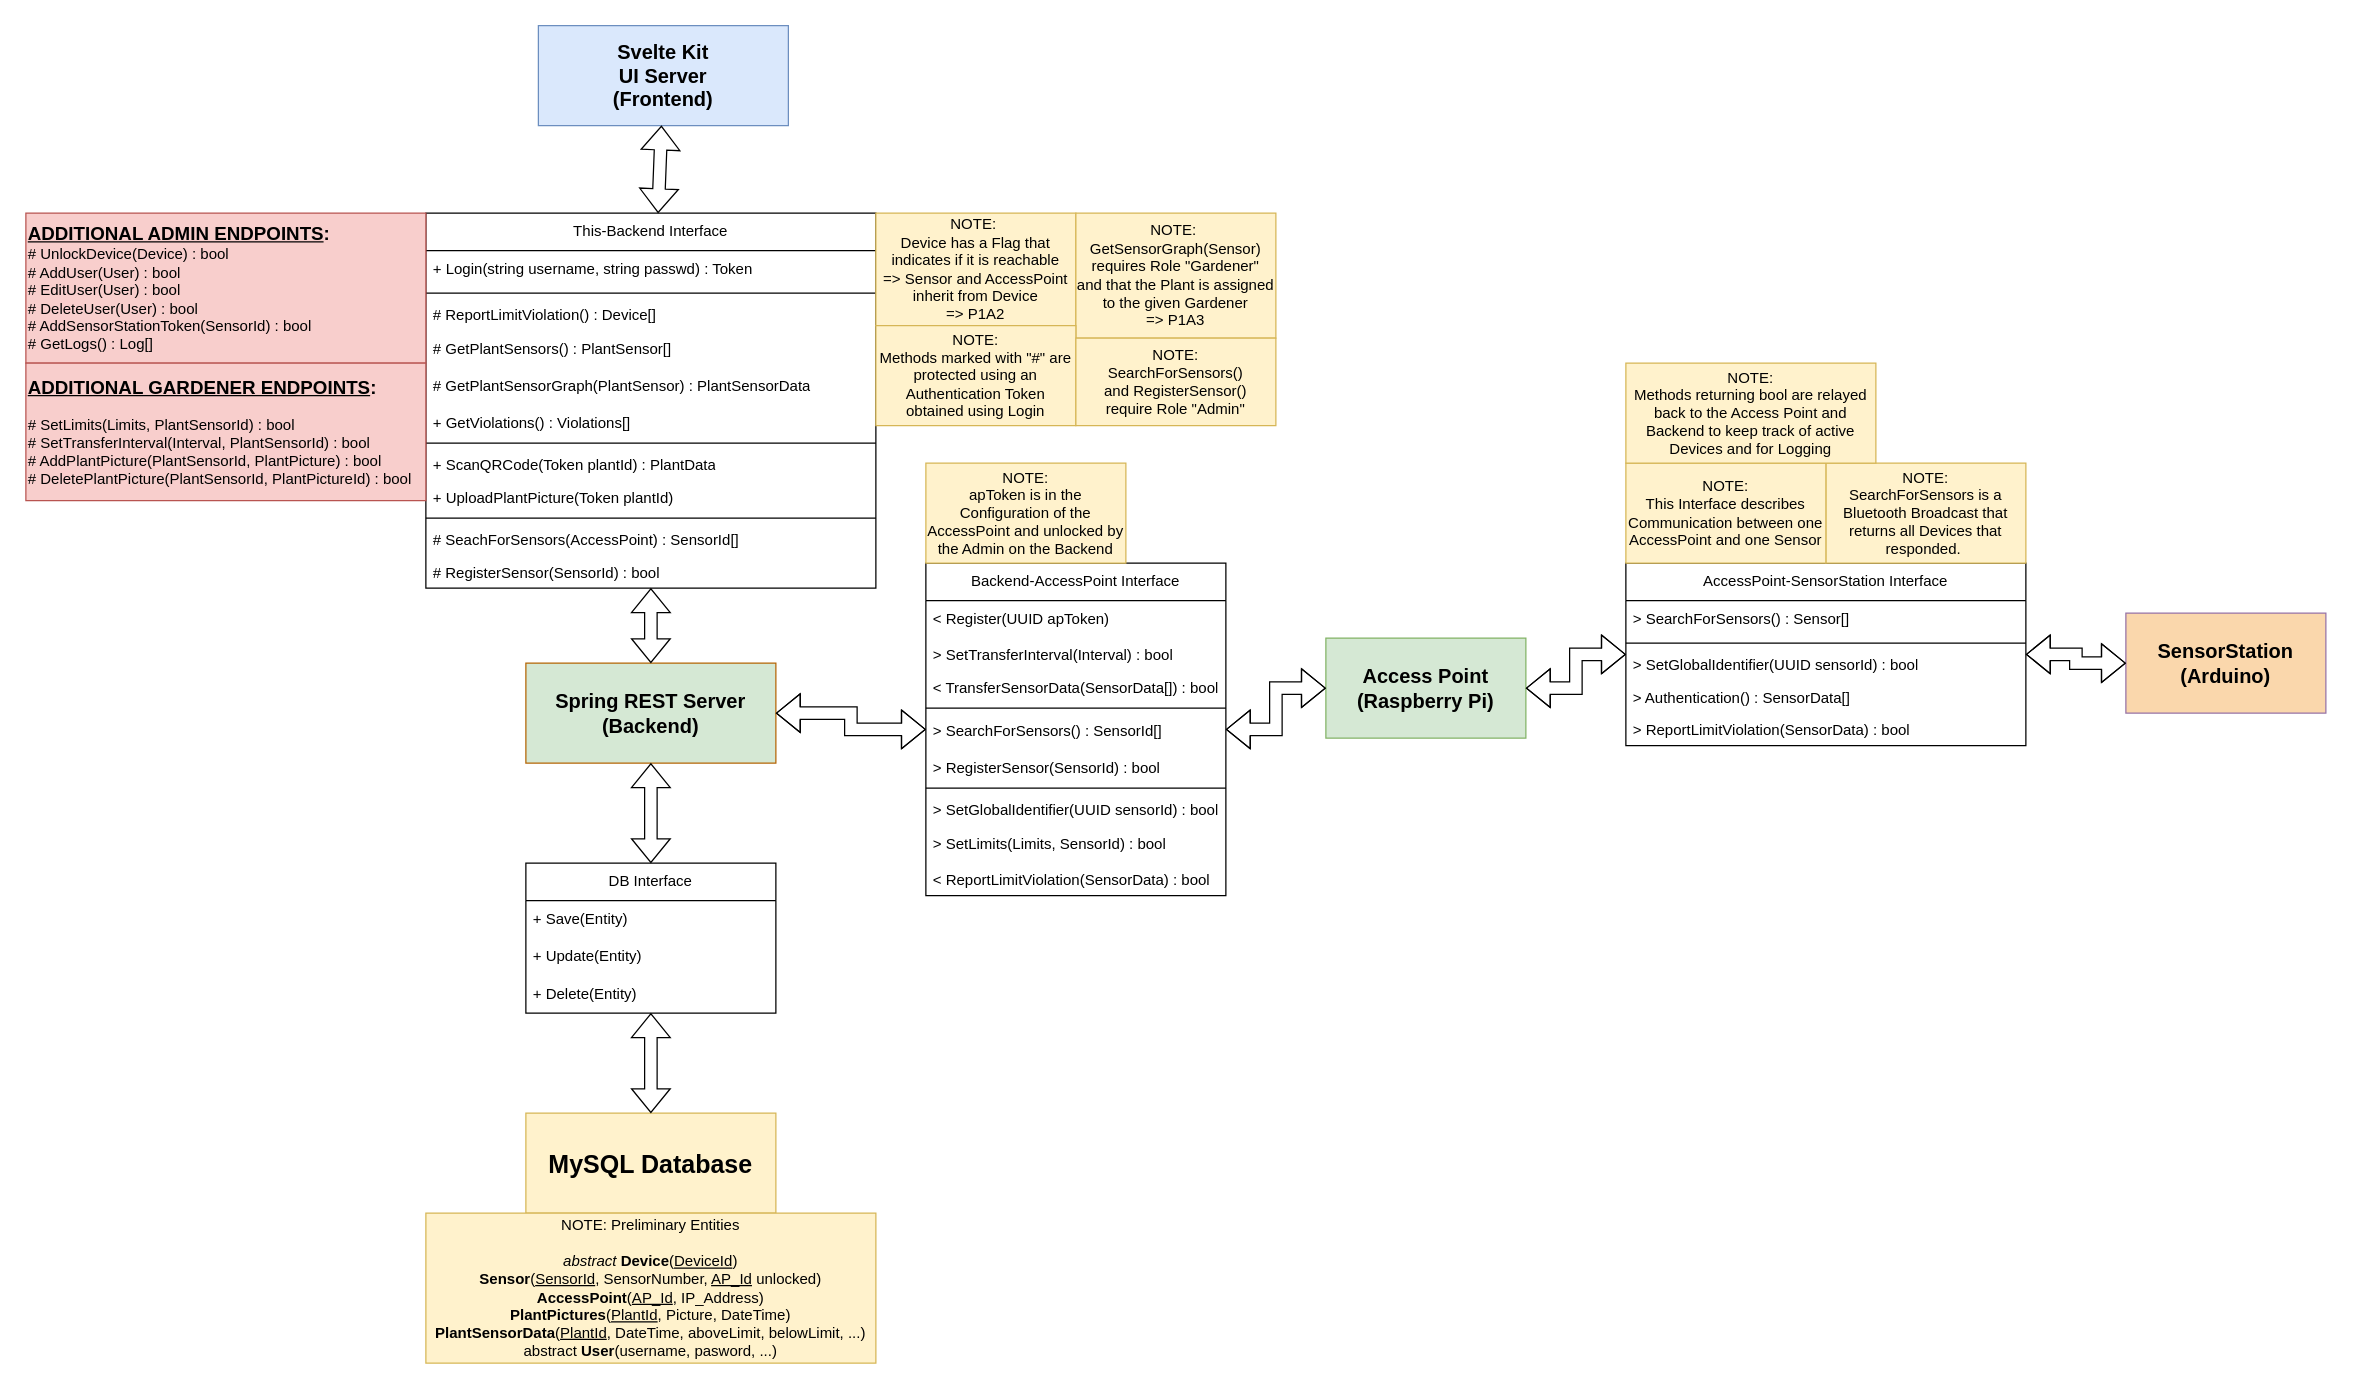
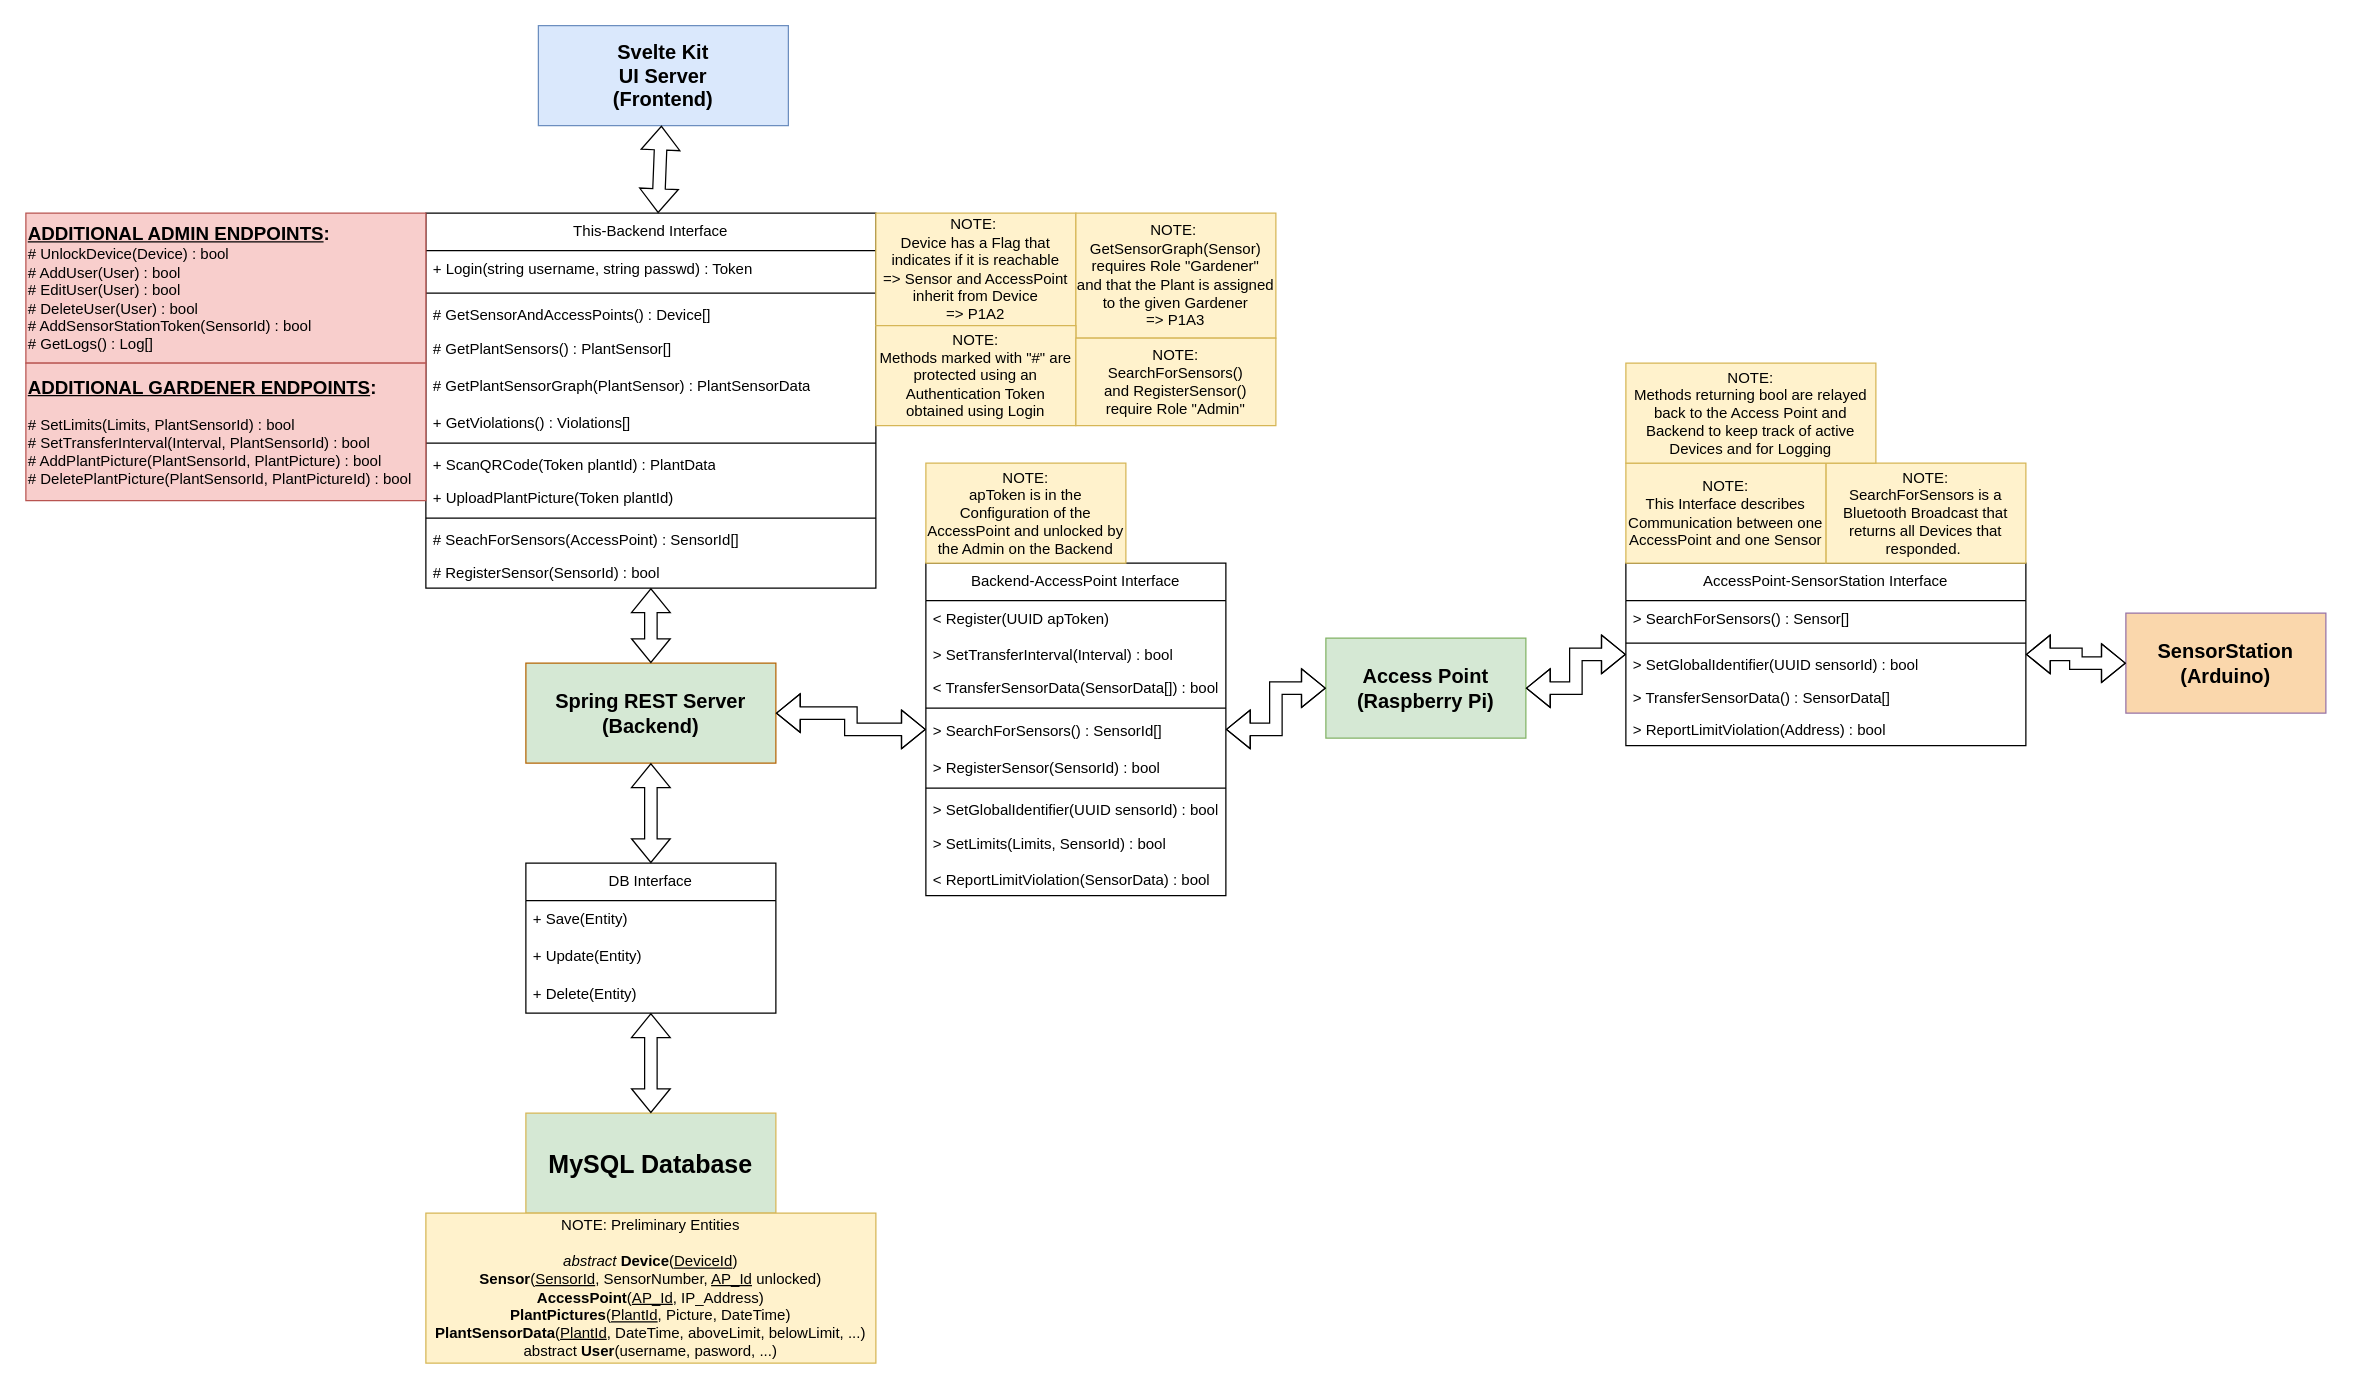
node "# ReportLimitViolation() : Device[]": label "# ReportLimitViolation() : Device[]" -> "# GetSensorAndAccessPoints() : Device[]"
node "> Authentication() : SensorData[]": label "> Authentication() : SensorData[]" -> "> TransferSensorData() : SensorData[]"
node "> ReportLimitViolation(SensorData) : bool": label "> ReportLimitViolation(SensorData) : bool" -> "> ReportLimitViolation(Address) : bool"
node "MySQL Database": fillcolor #fff2cc -> #d5e8d4
